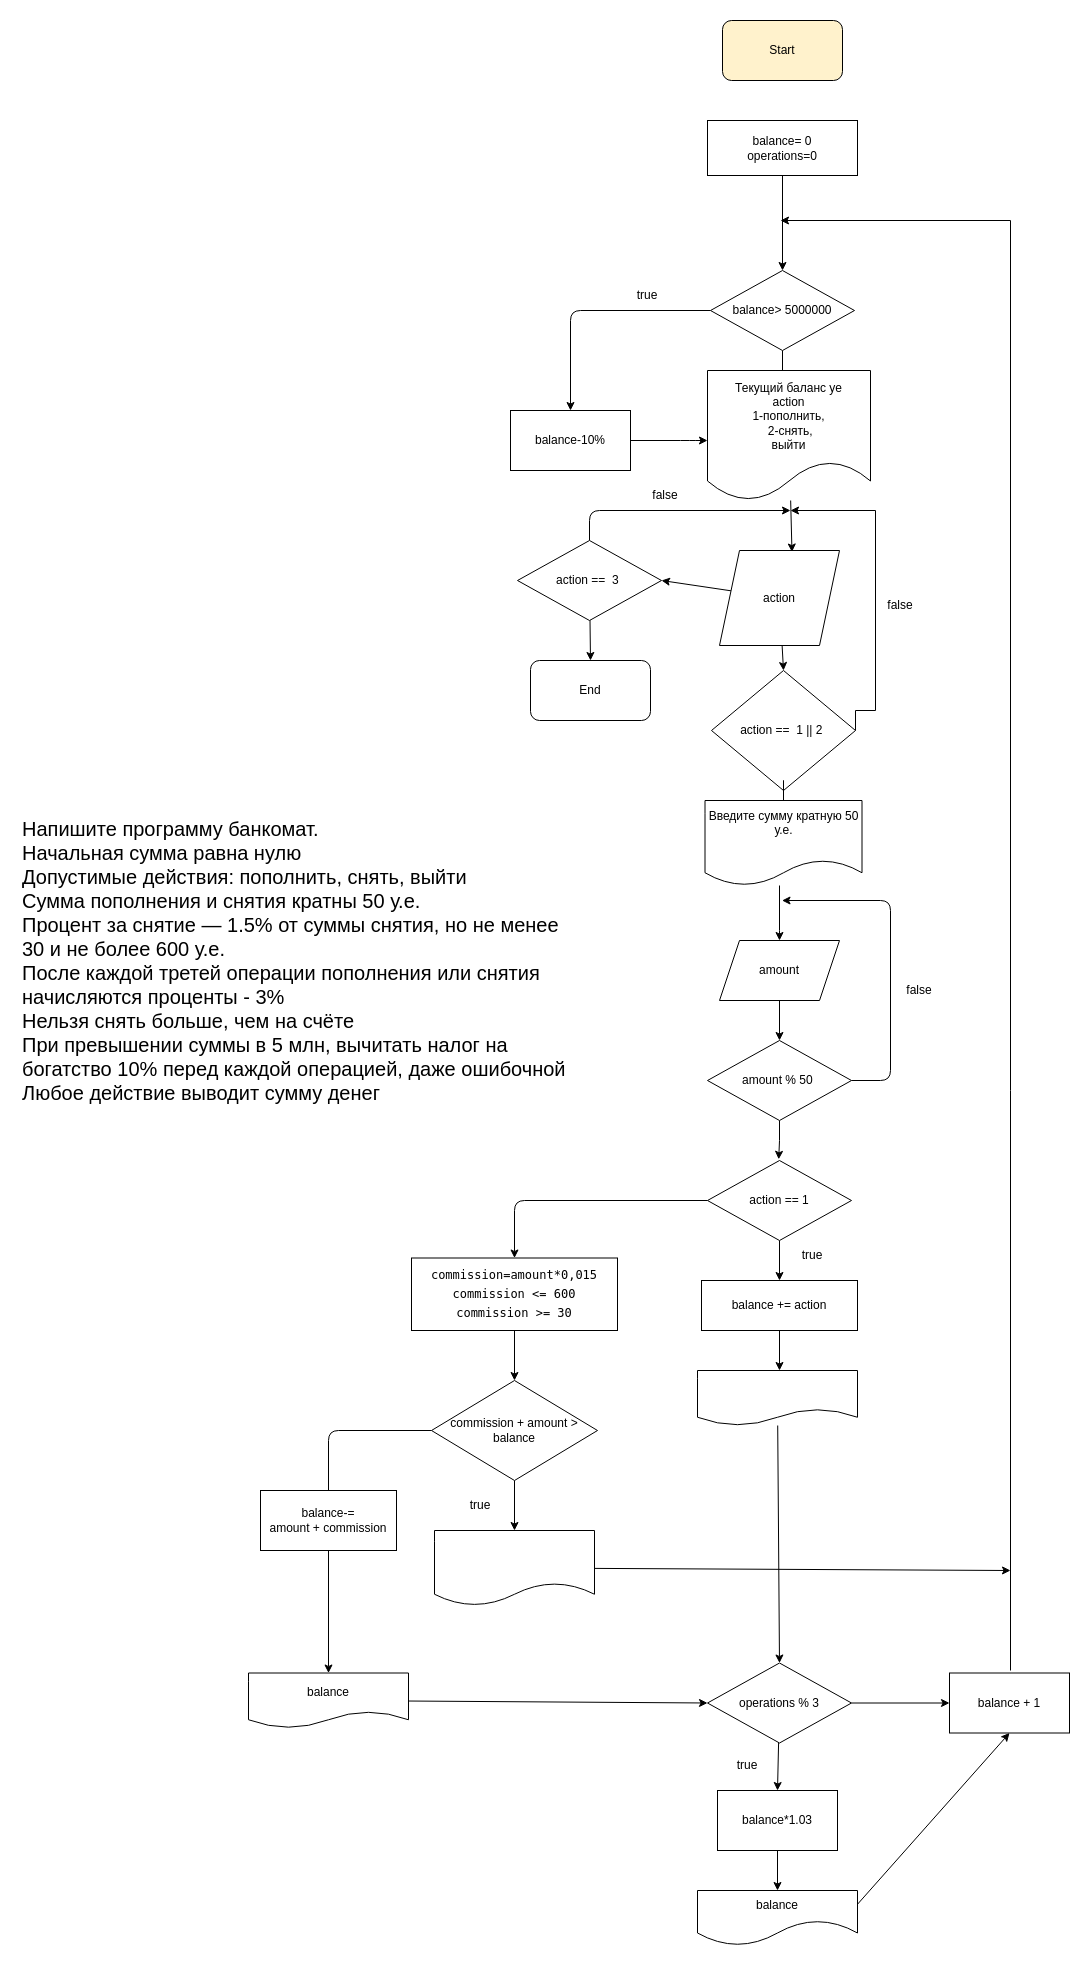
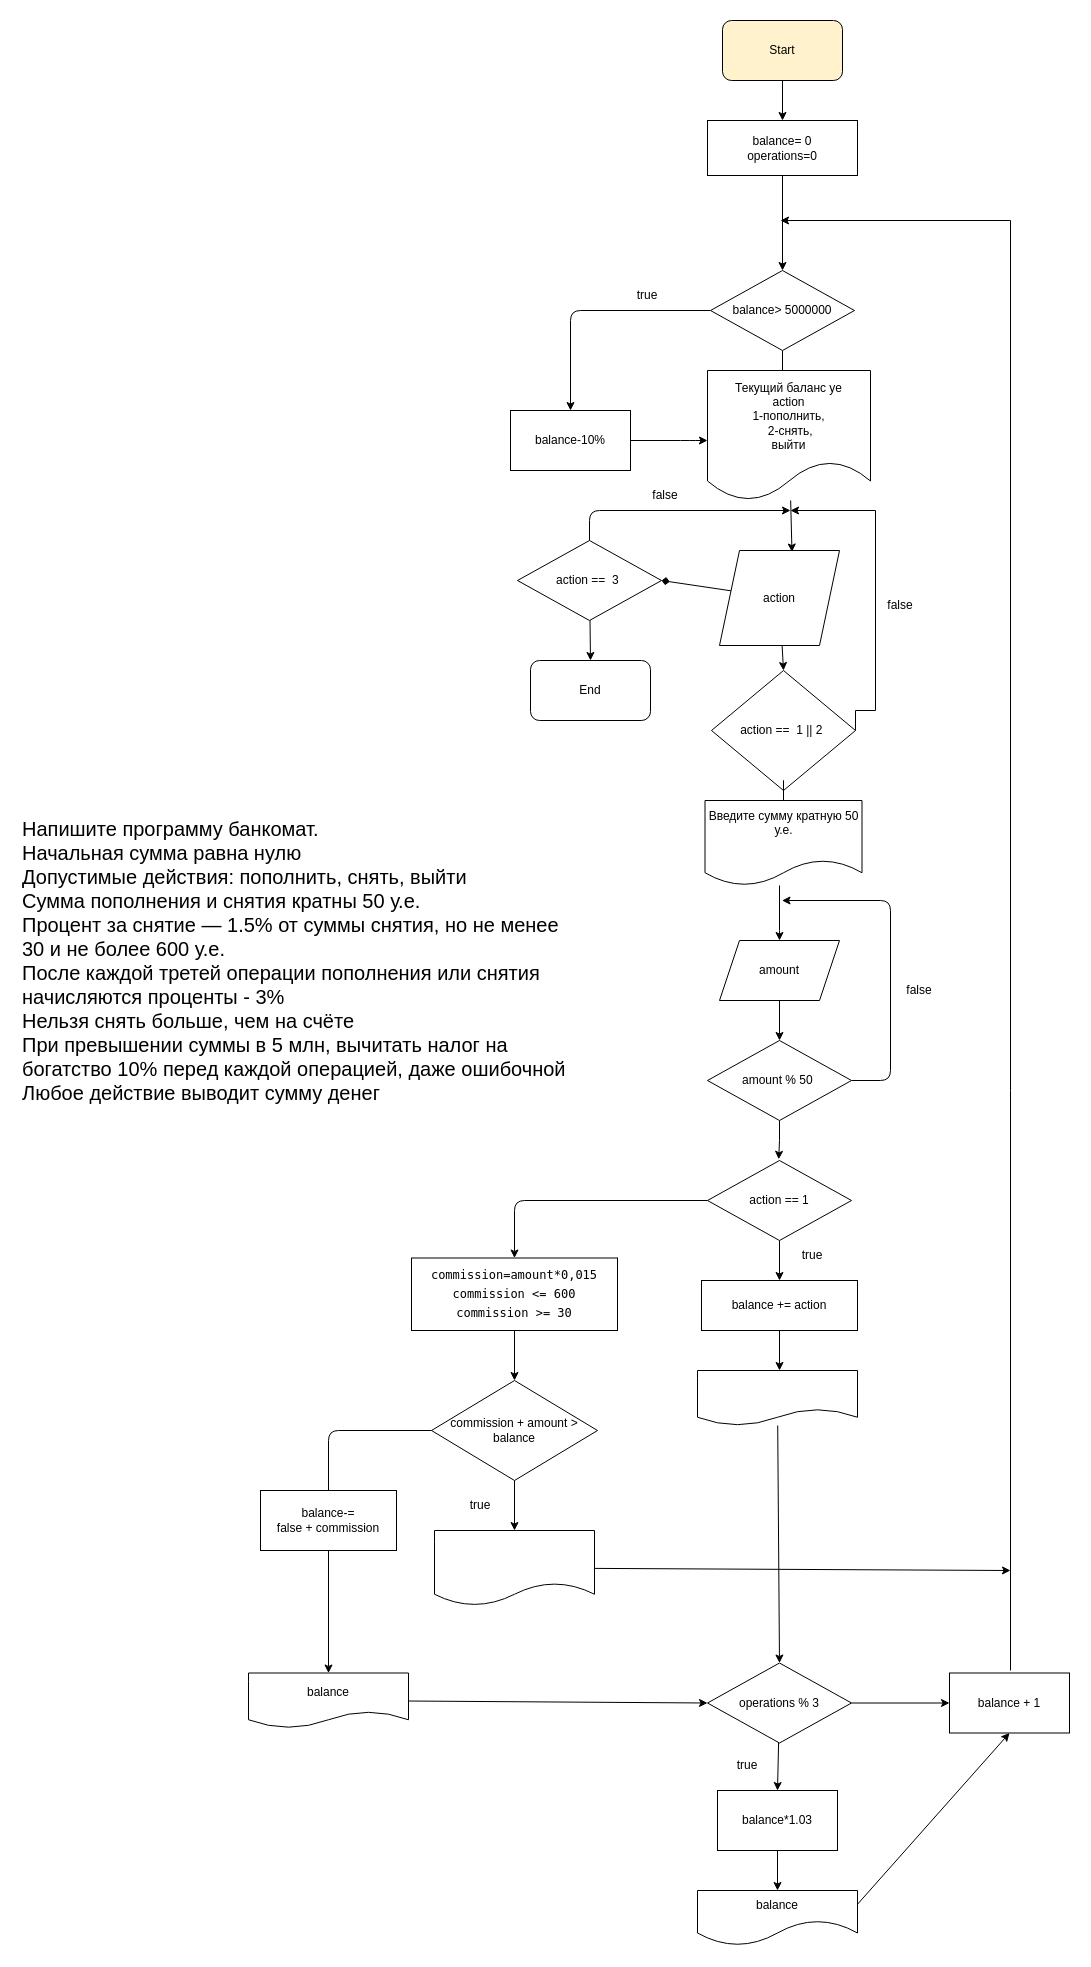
edge "Start" -> "balance= 0 operations=0": added
edge "action" -> "action == 3": arrowhead classic -> diamond
node "balance-= amount + commission": label "balance-= amount + commission" -> "balance-= false + commission"
